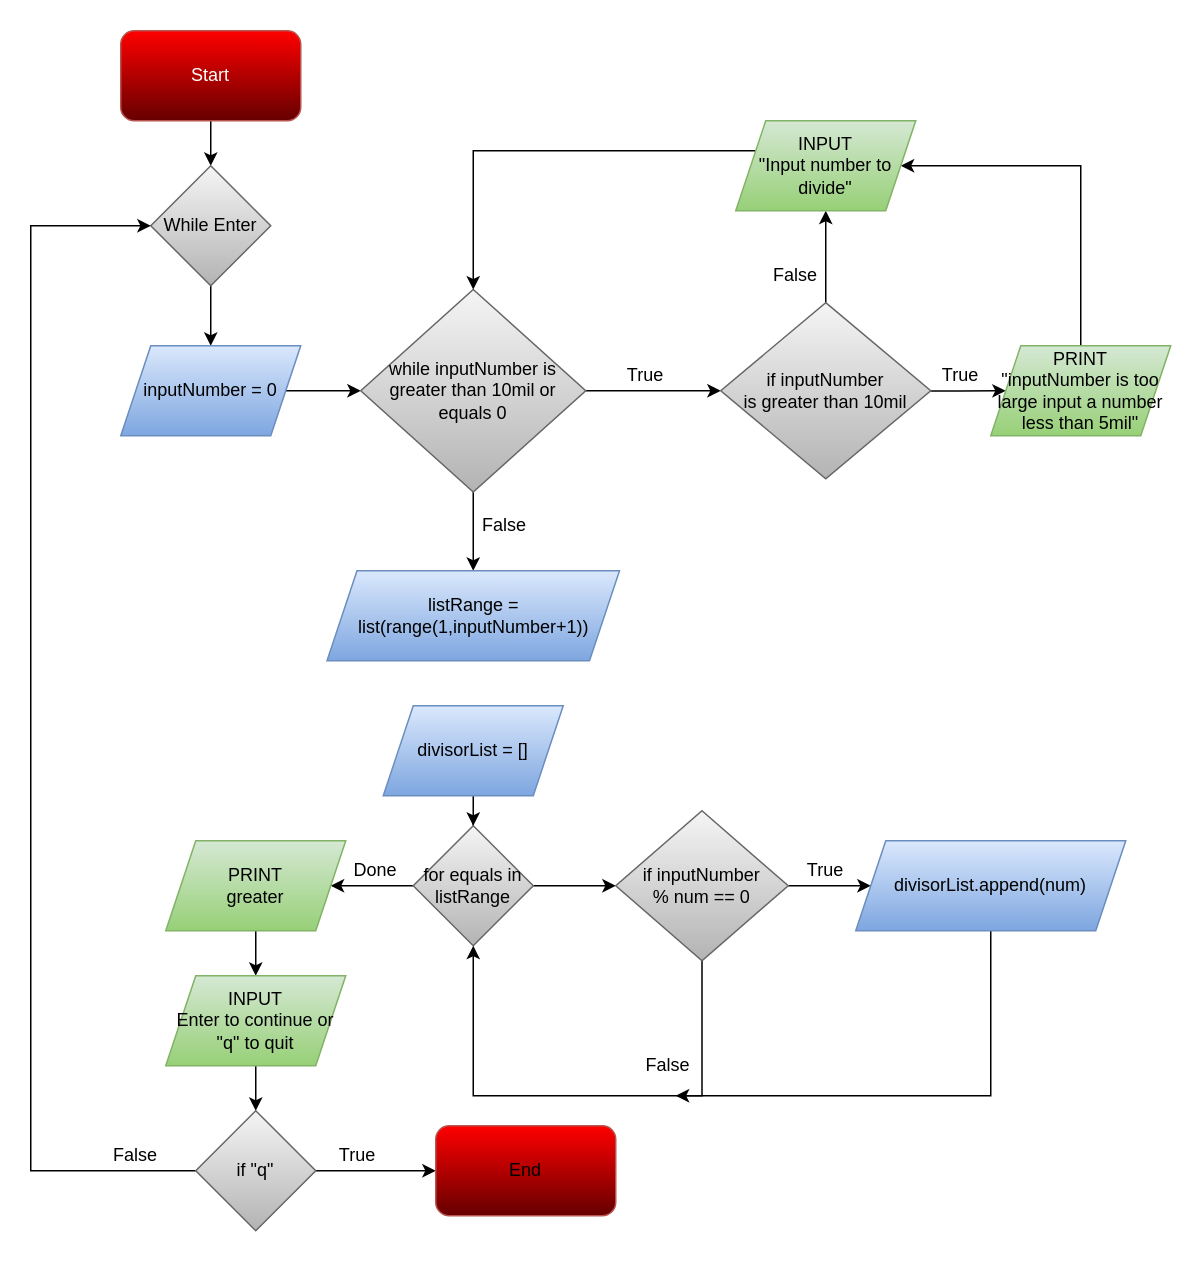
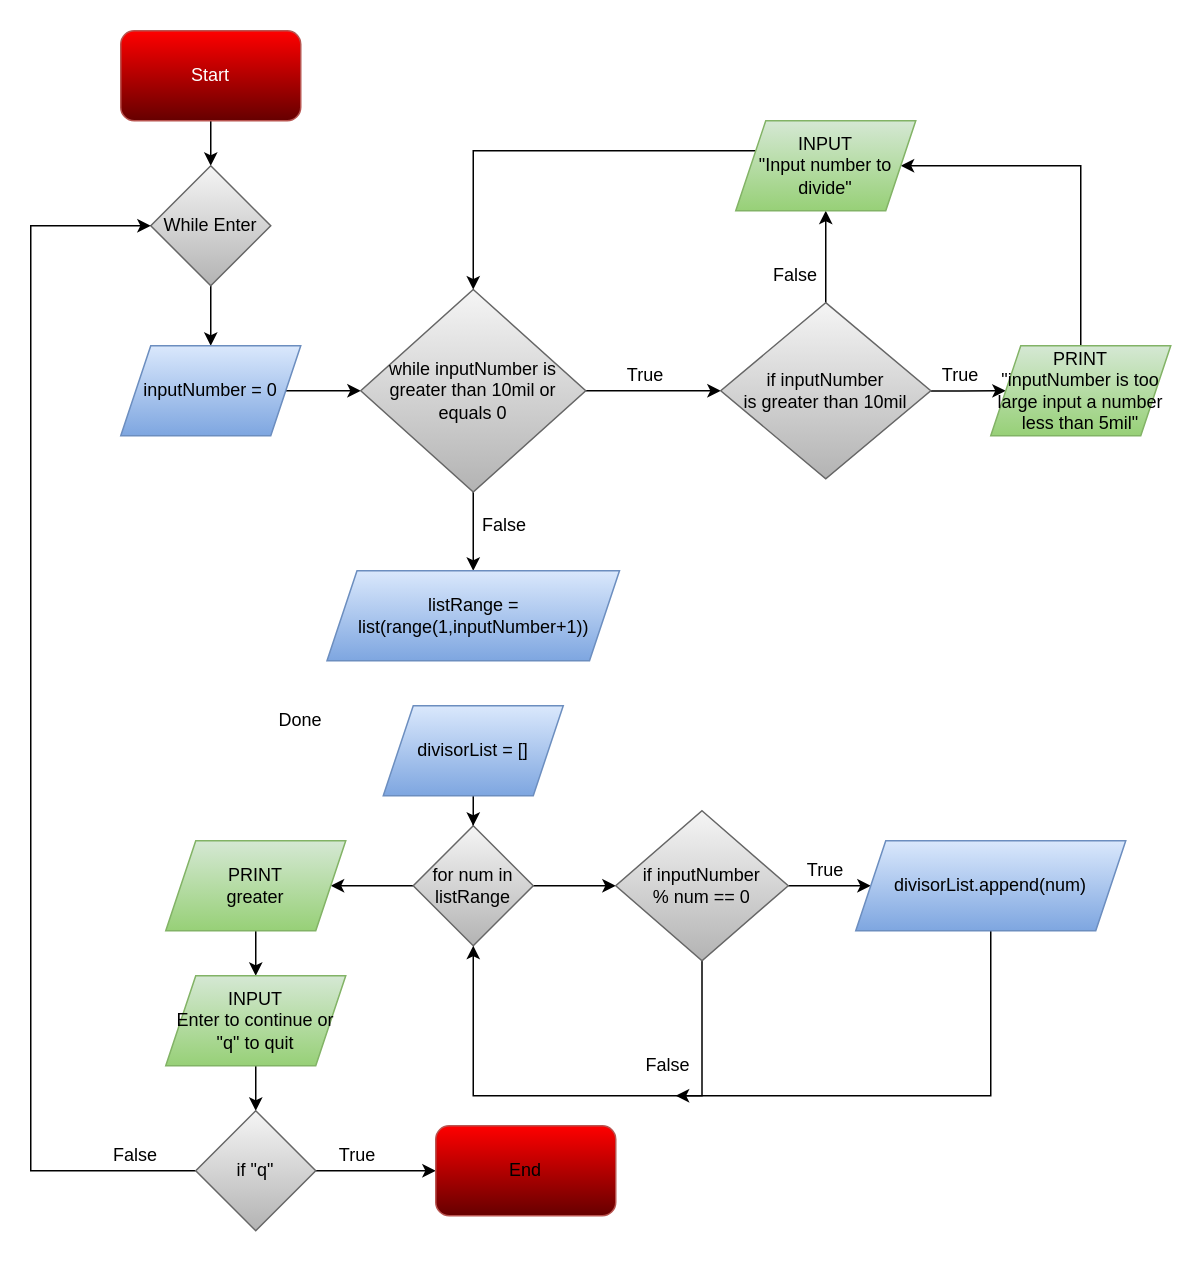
node "Done": moved (376, 871) -> (301, 721)
node "for equals in listRange": label "for equals in listRange" -> "for num in listRange"
